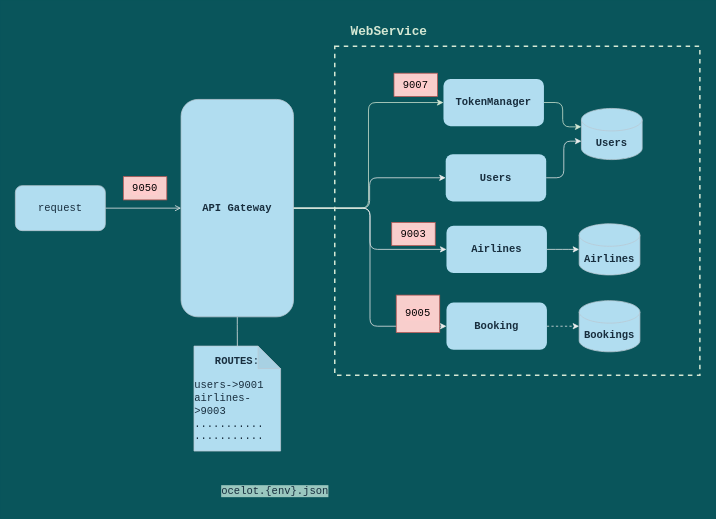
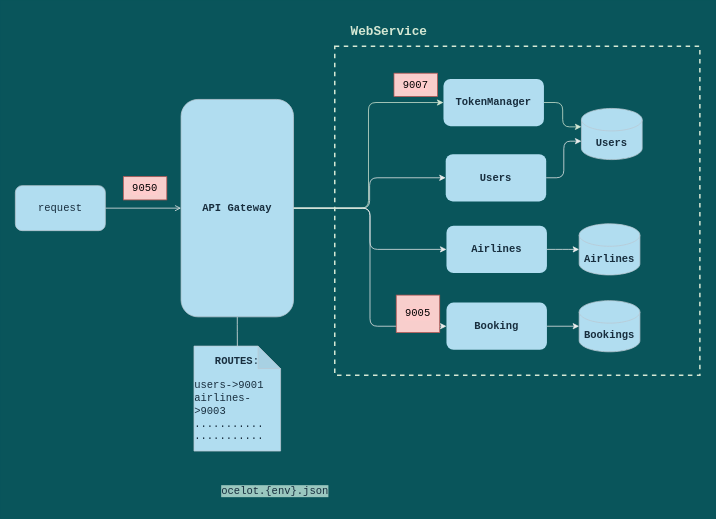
node "9003": removed
edge "Booking" -> "Bookings": style dashed -> solid
